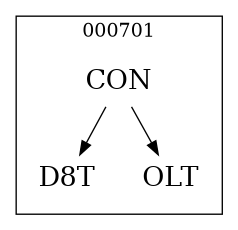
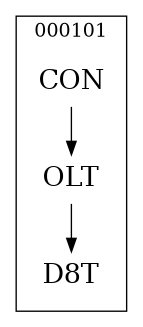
cluster "000701": label "000701" -> "000101"
edge "CON" -> "D8T": now "OLT" -> "D8T"
